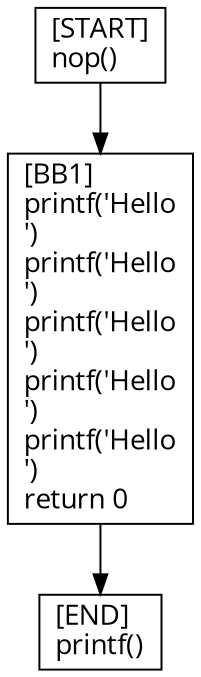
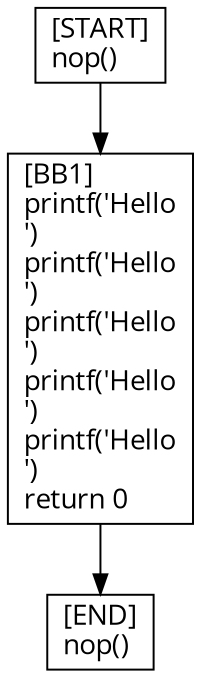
node "[END] printf()": label "[END] printf()" -> "[END] nop()"
